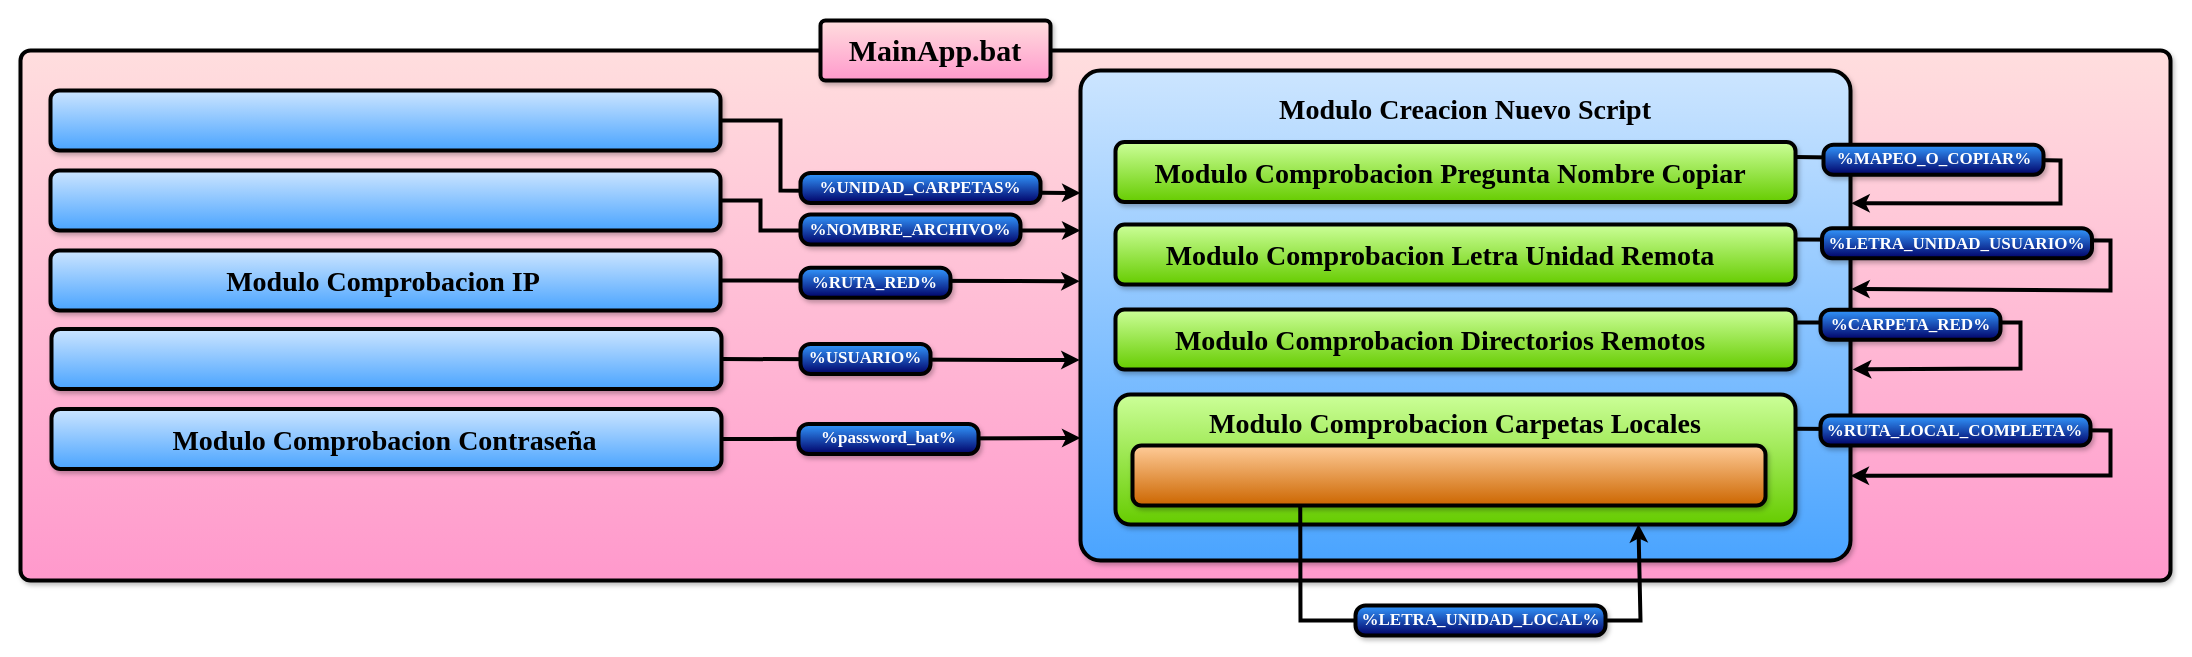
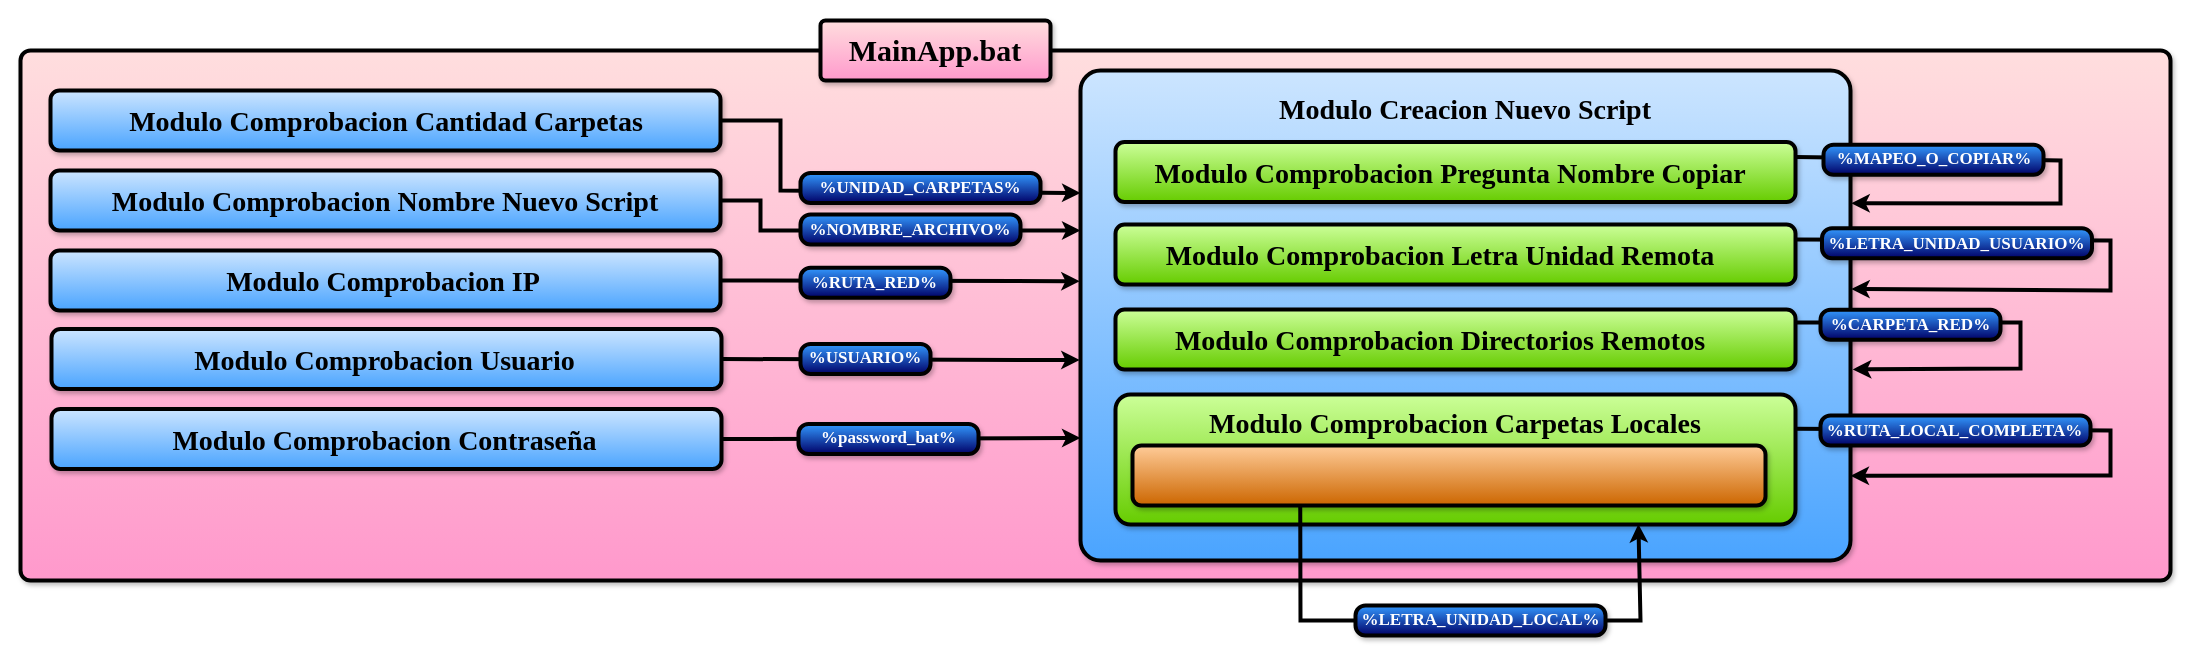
node "Modulo Comprobacion Cantidad Carpetas": added
node "Modulo Comprobacion Nombre Nuevo Script": added
node "Modulo Comprobacion Usuario": added
